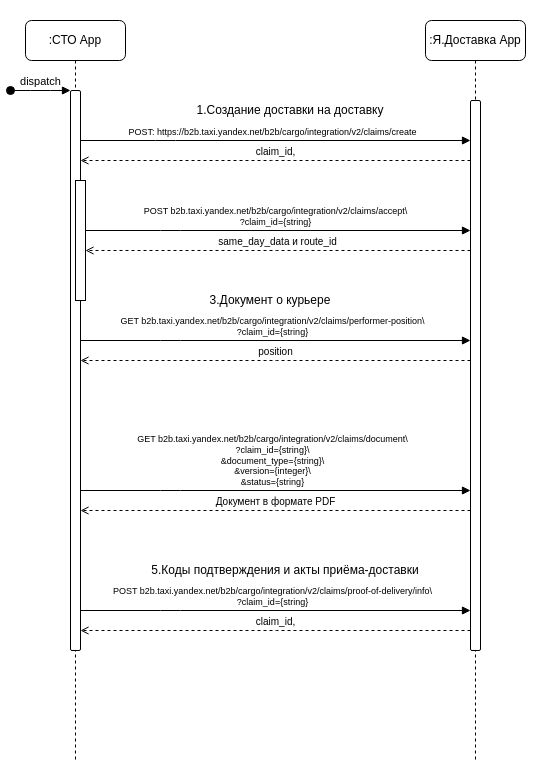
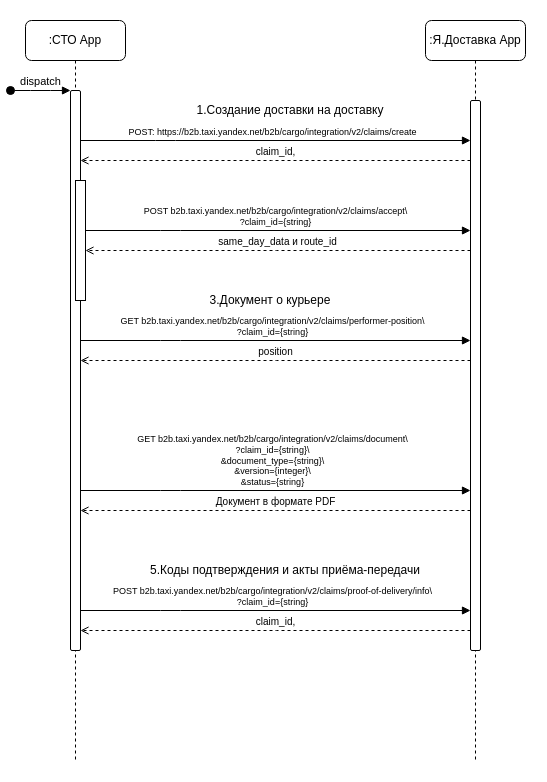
node "5.Коды подтверждения и акты приёма-доставки": label "5.Коды подтверждения и акты приёма-доставки" -> "5.Коды подтверждения и акты приёма-передачи"
